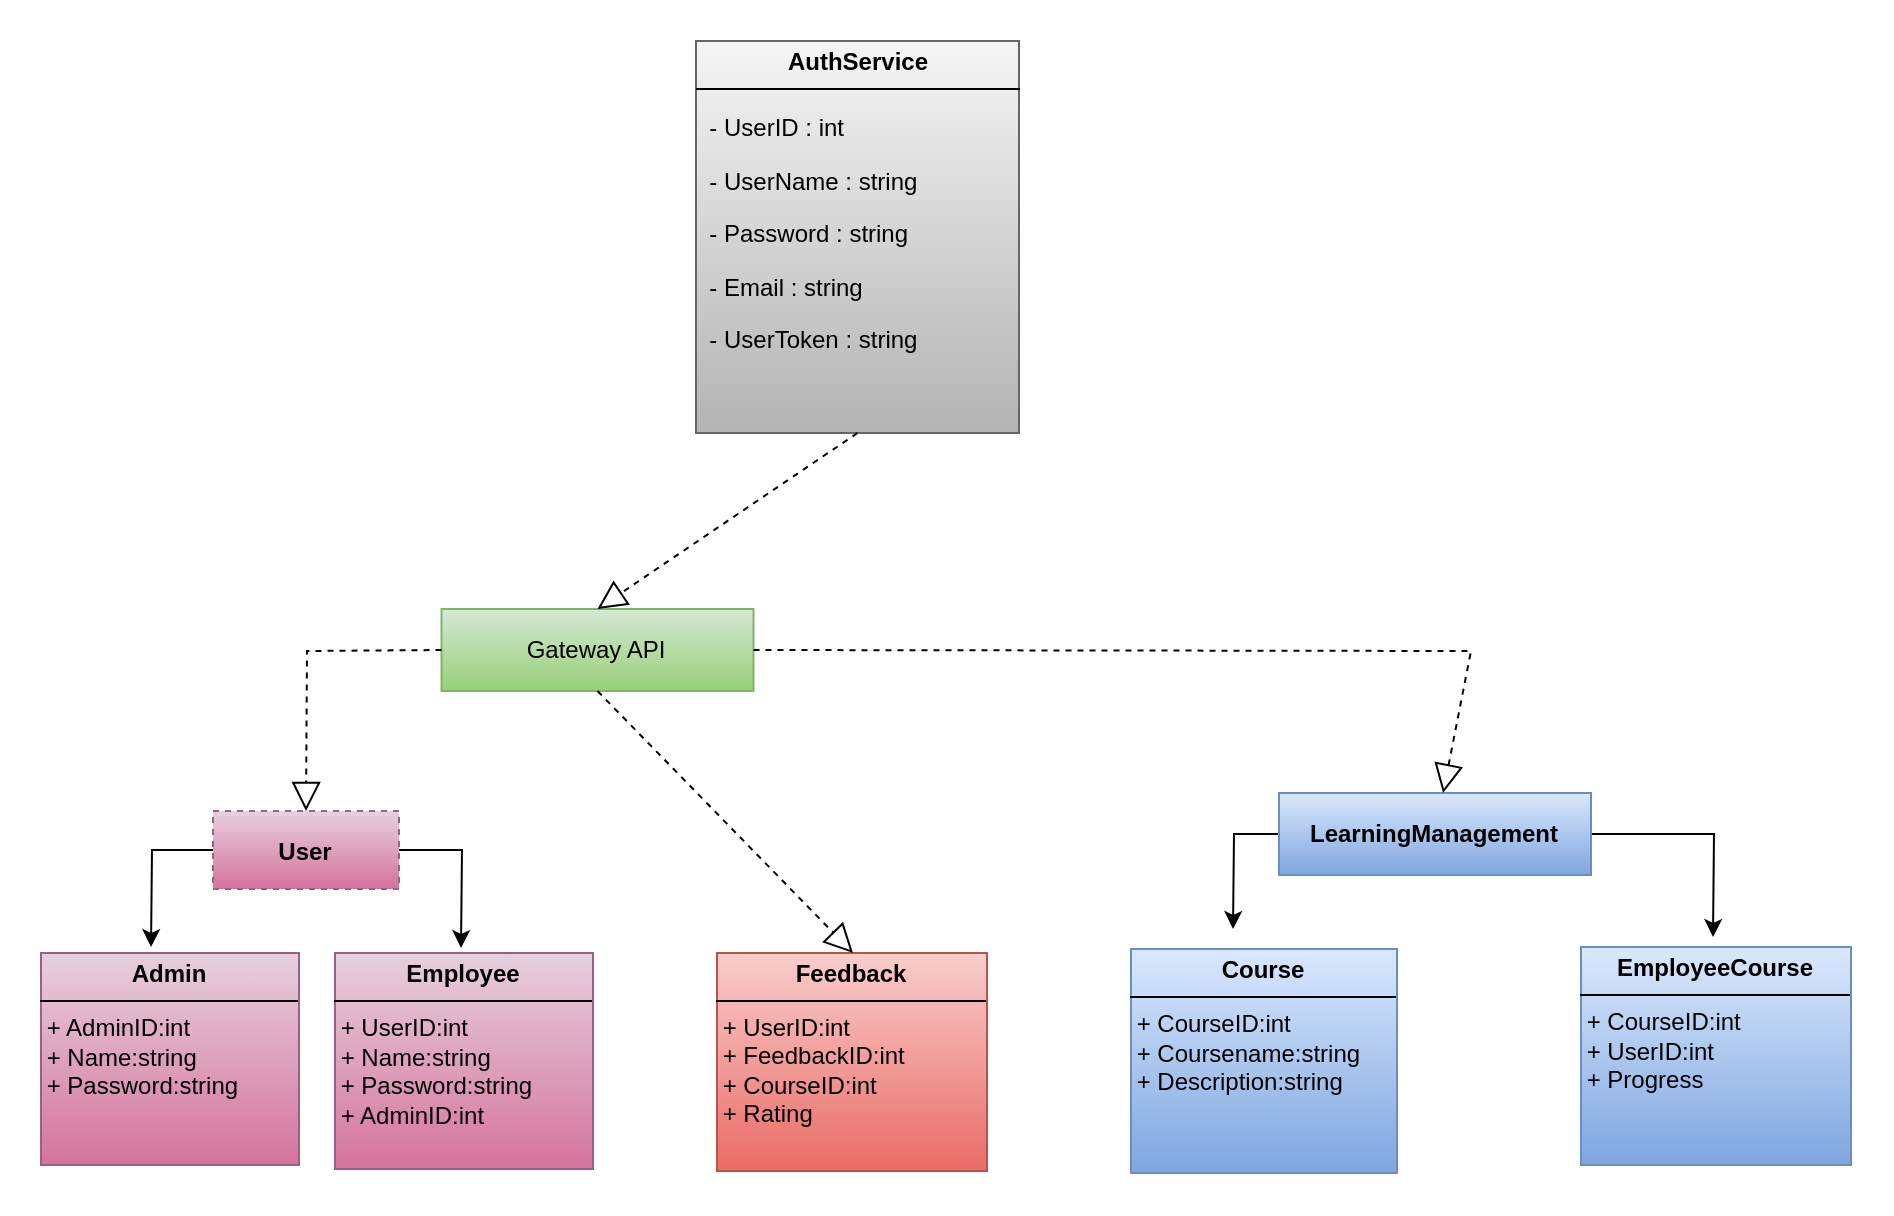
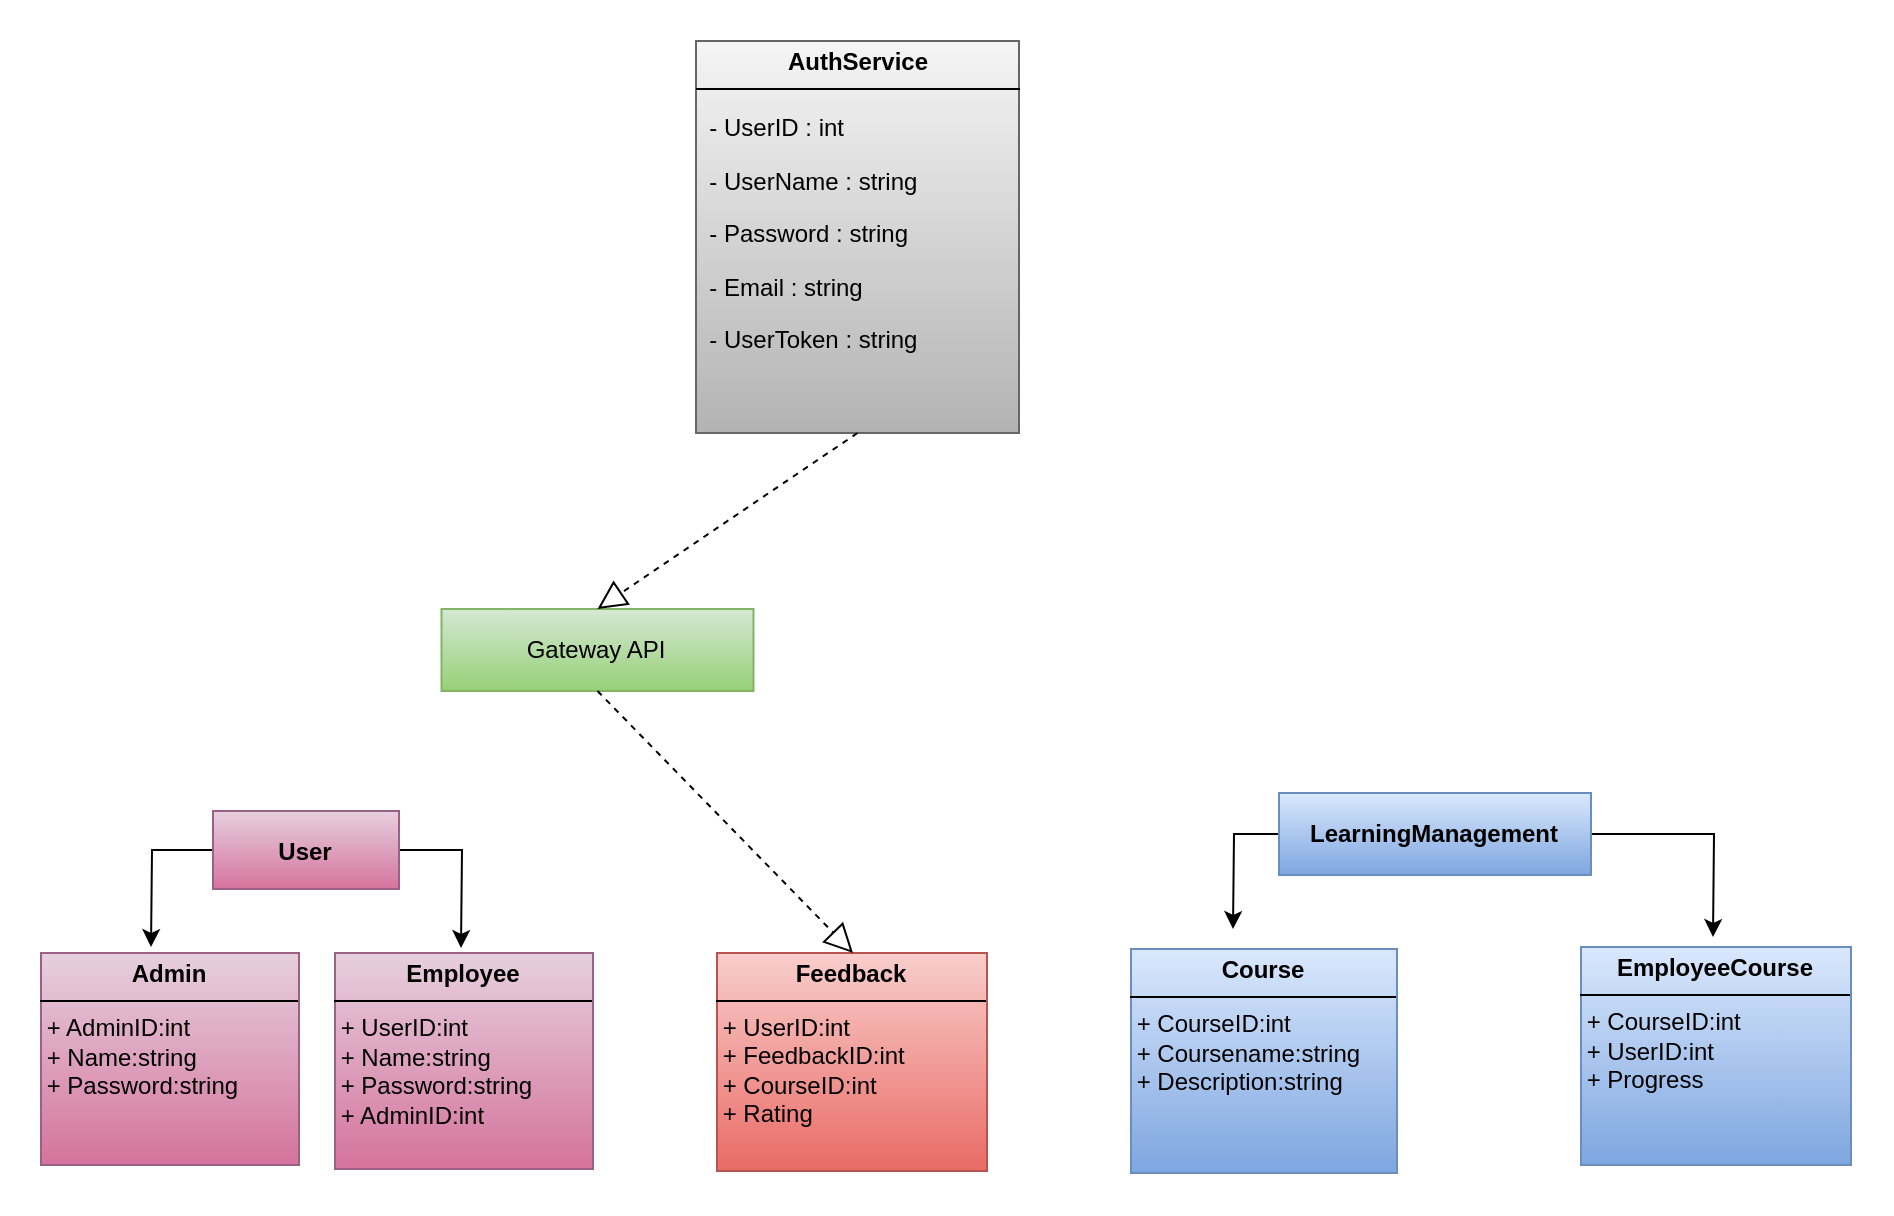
edge "Gateway API" -> "User": removed
edge "Gateway API" -> "LearningManagement": removed
node "User": style dashed -> solid
